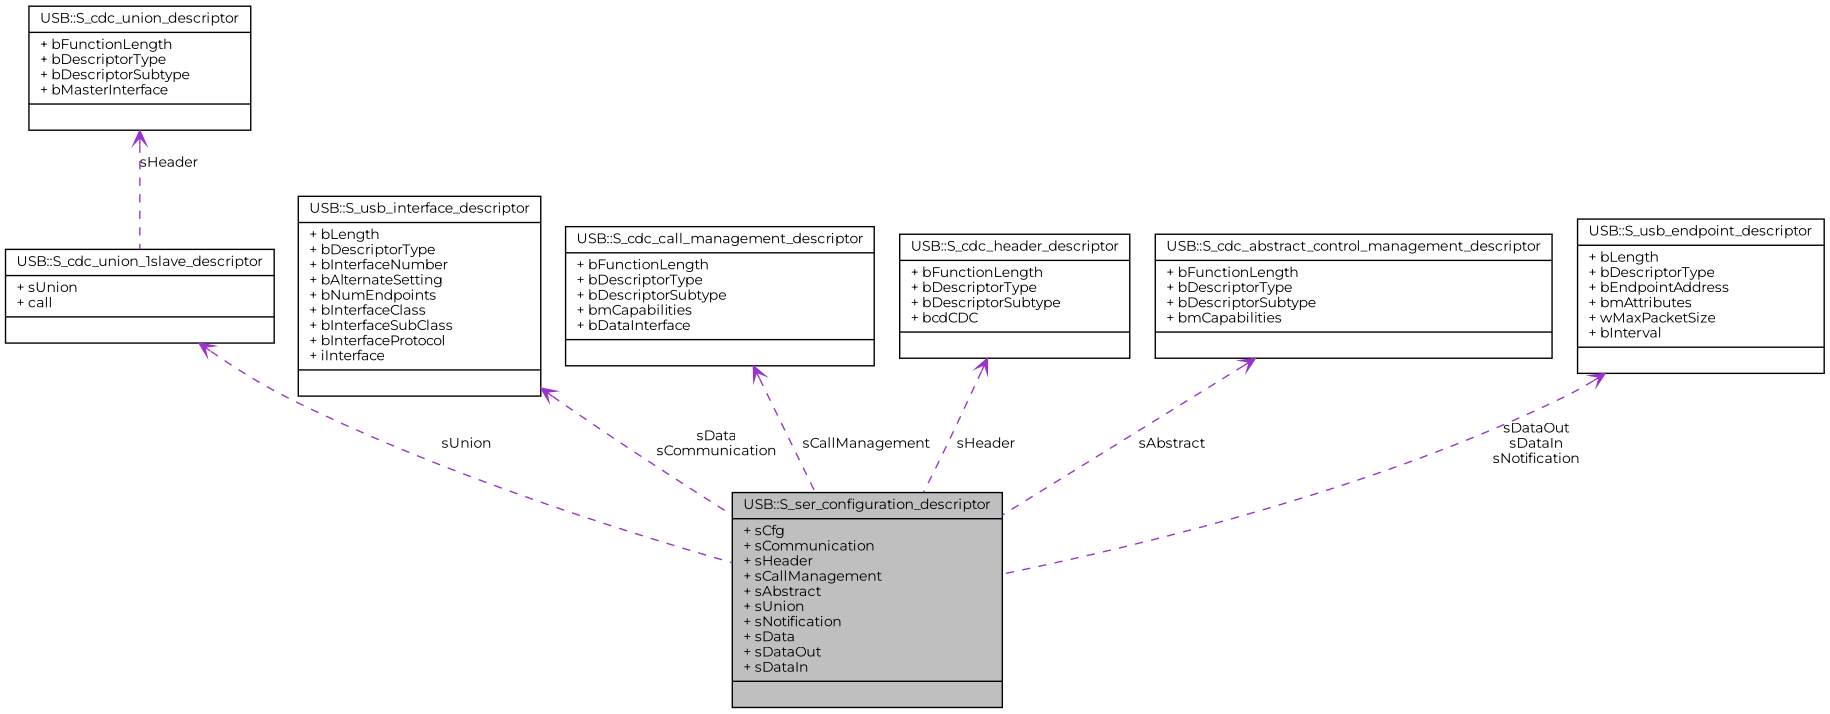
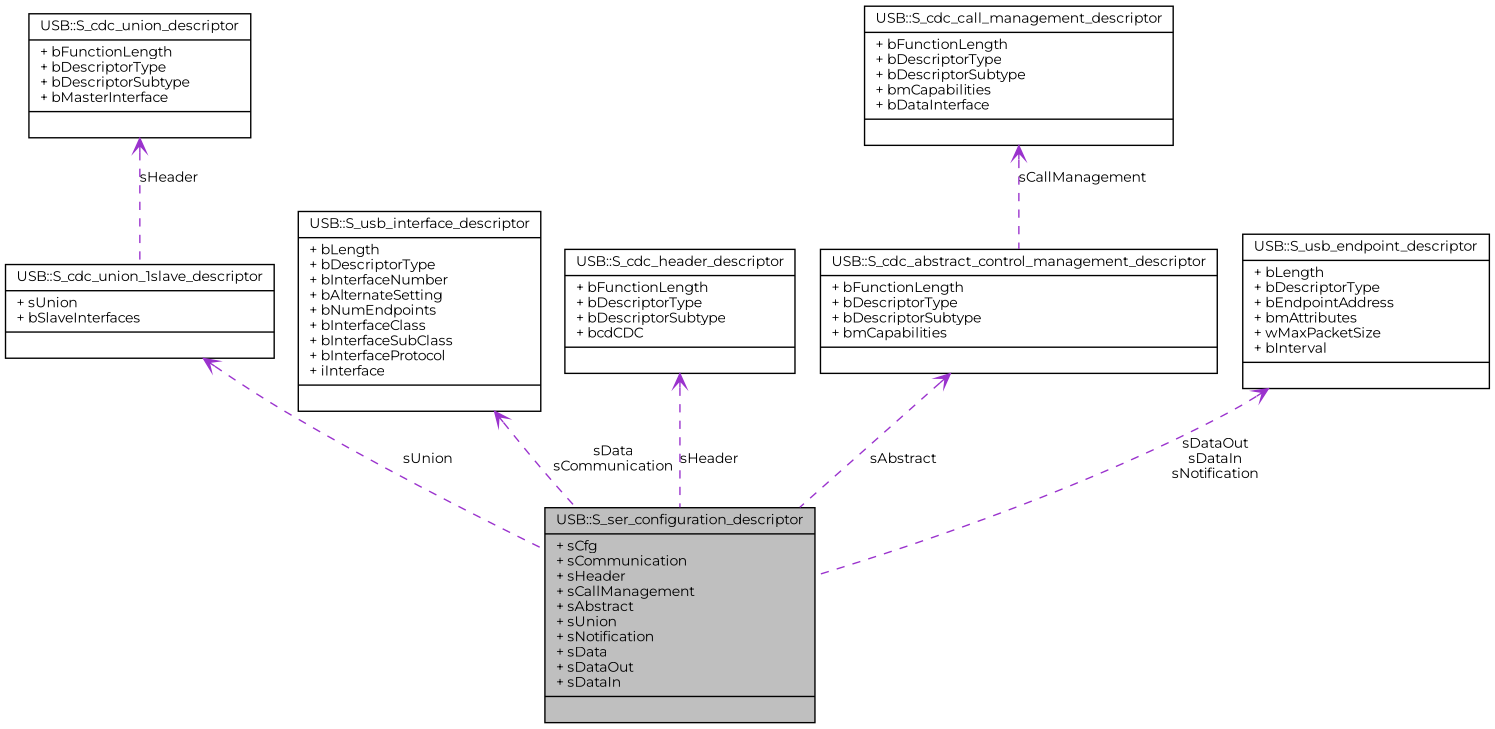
node "USB::S_cdc_union_1slave_descriptor": text "+ call" -> "+ bSlaveInterfaces"
edge "USB::S_ser_configuration_descriptor" -> "USB::S_cdc_call_management_descriptor": now "USB::S_cdc_abstract_control_management_descriptor" -> "USB::S_cdc_call_management_descriptor"
